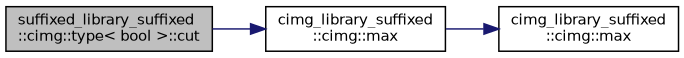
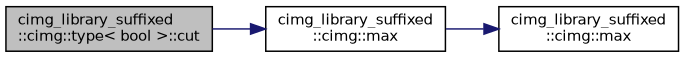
node "suffixed_library_suffixed ::cimg::type< bool >::cut": label "suffixed_library_suffixed ::cimg::type< bool >::cut" -> "cimg_library_suffixed ::cimg::type< bool >::cut"
